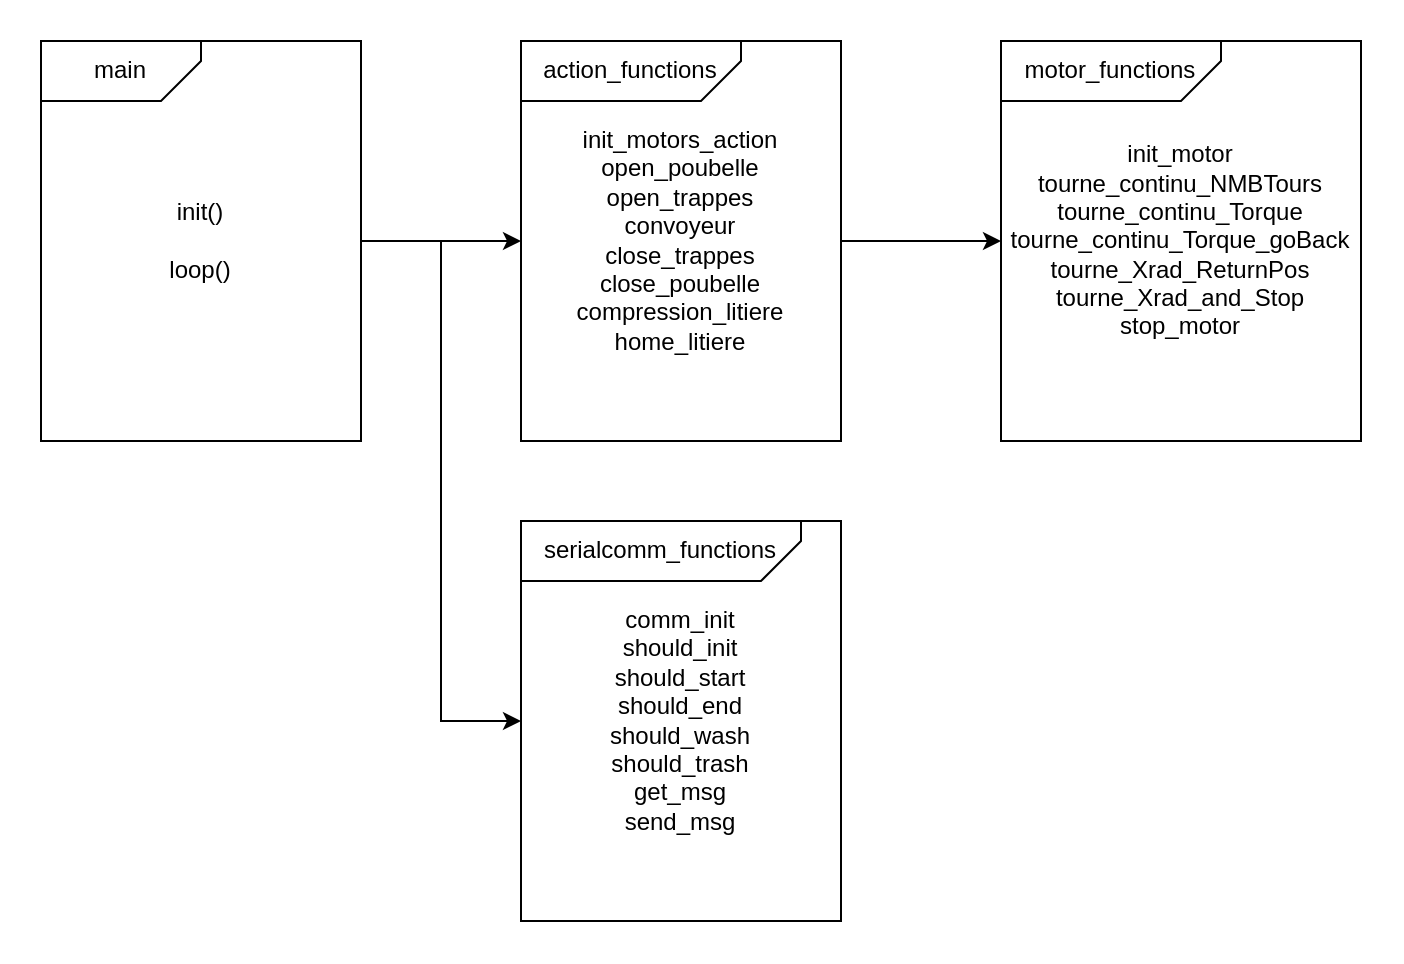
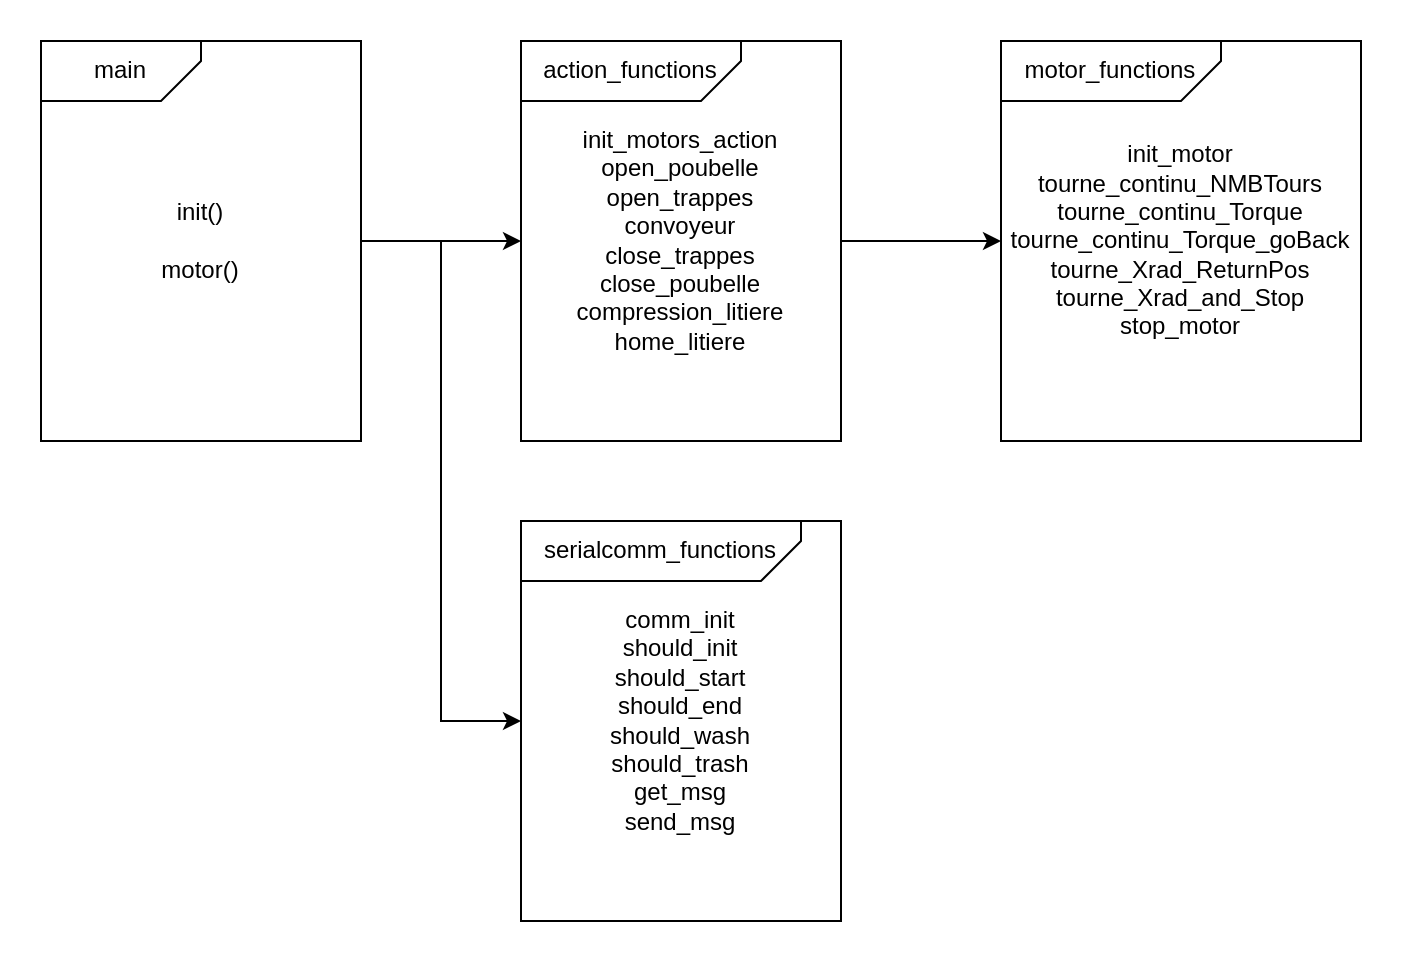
node "init() loop()": label "init() loop()" -> "init() motor()"
